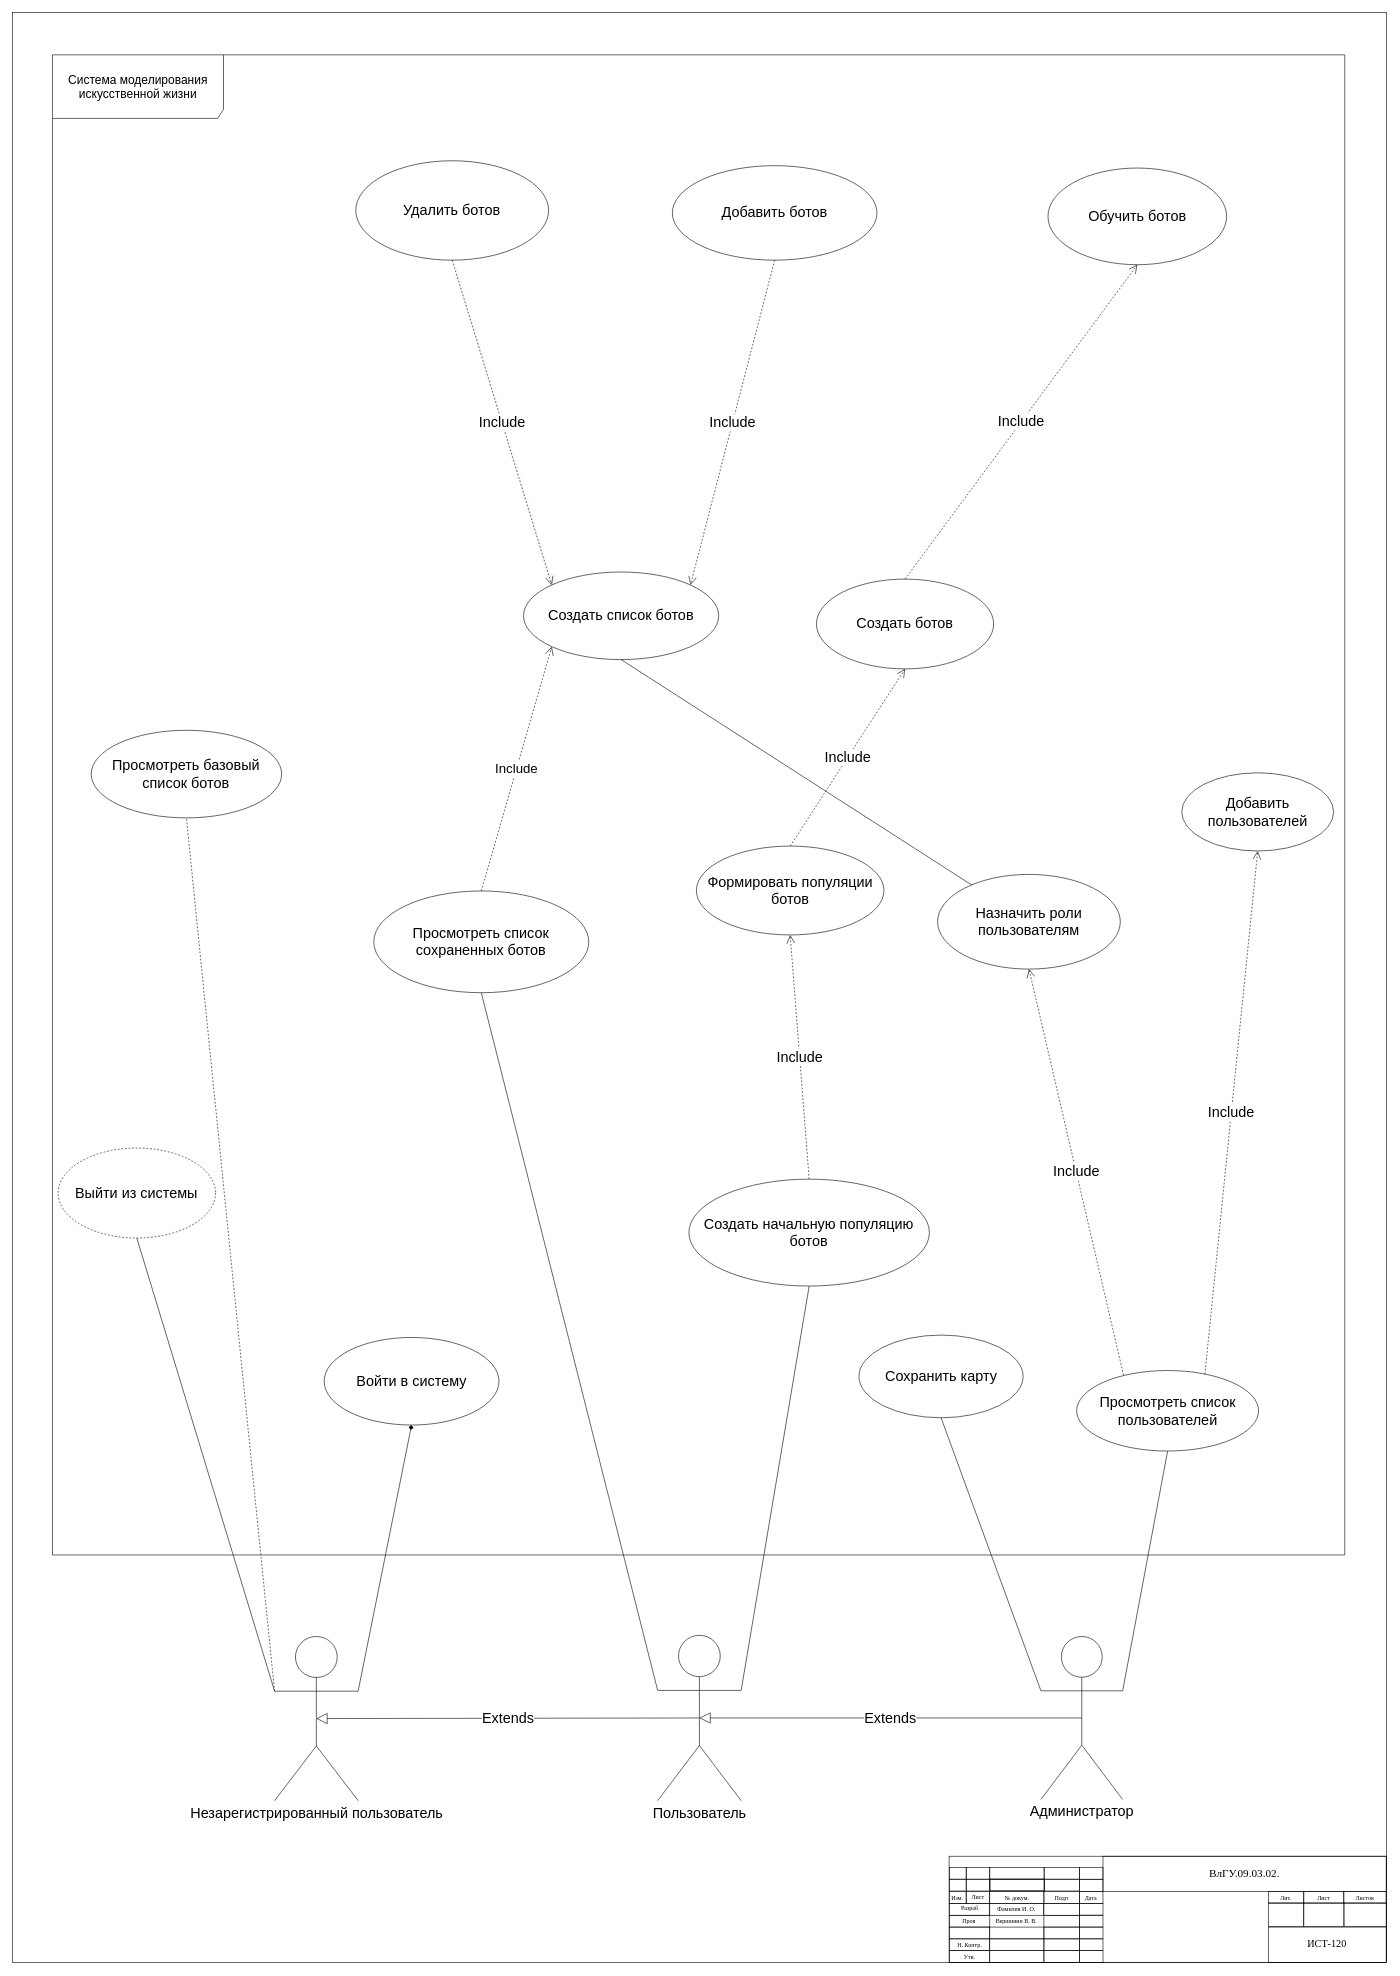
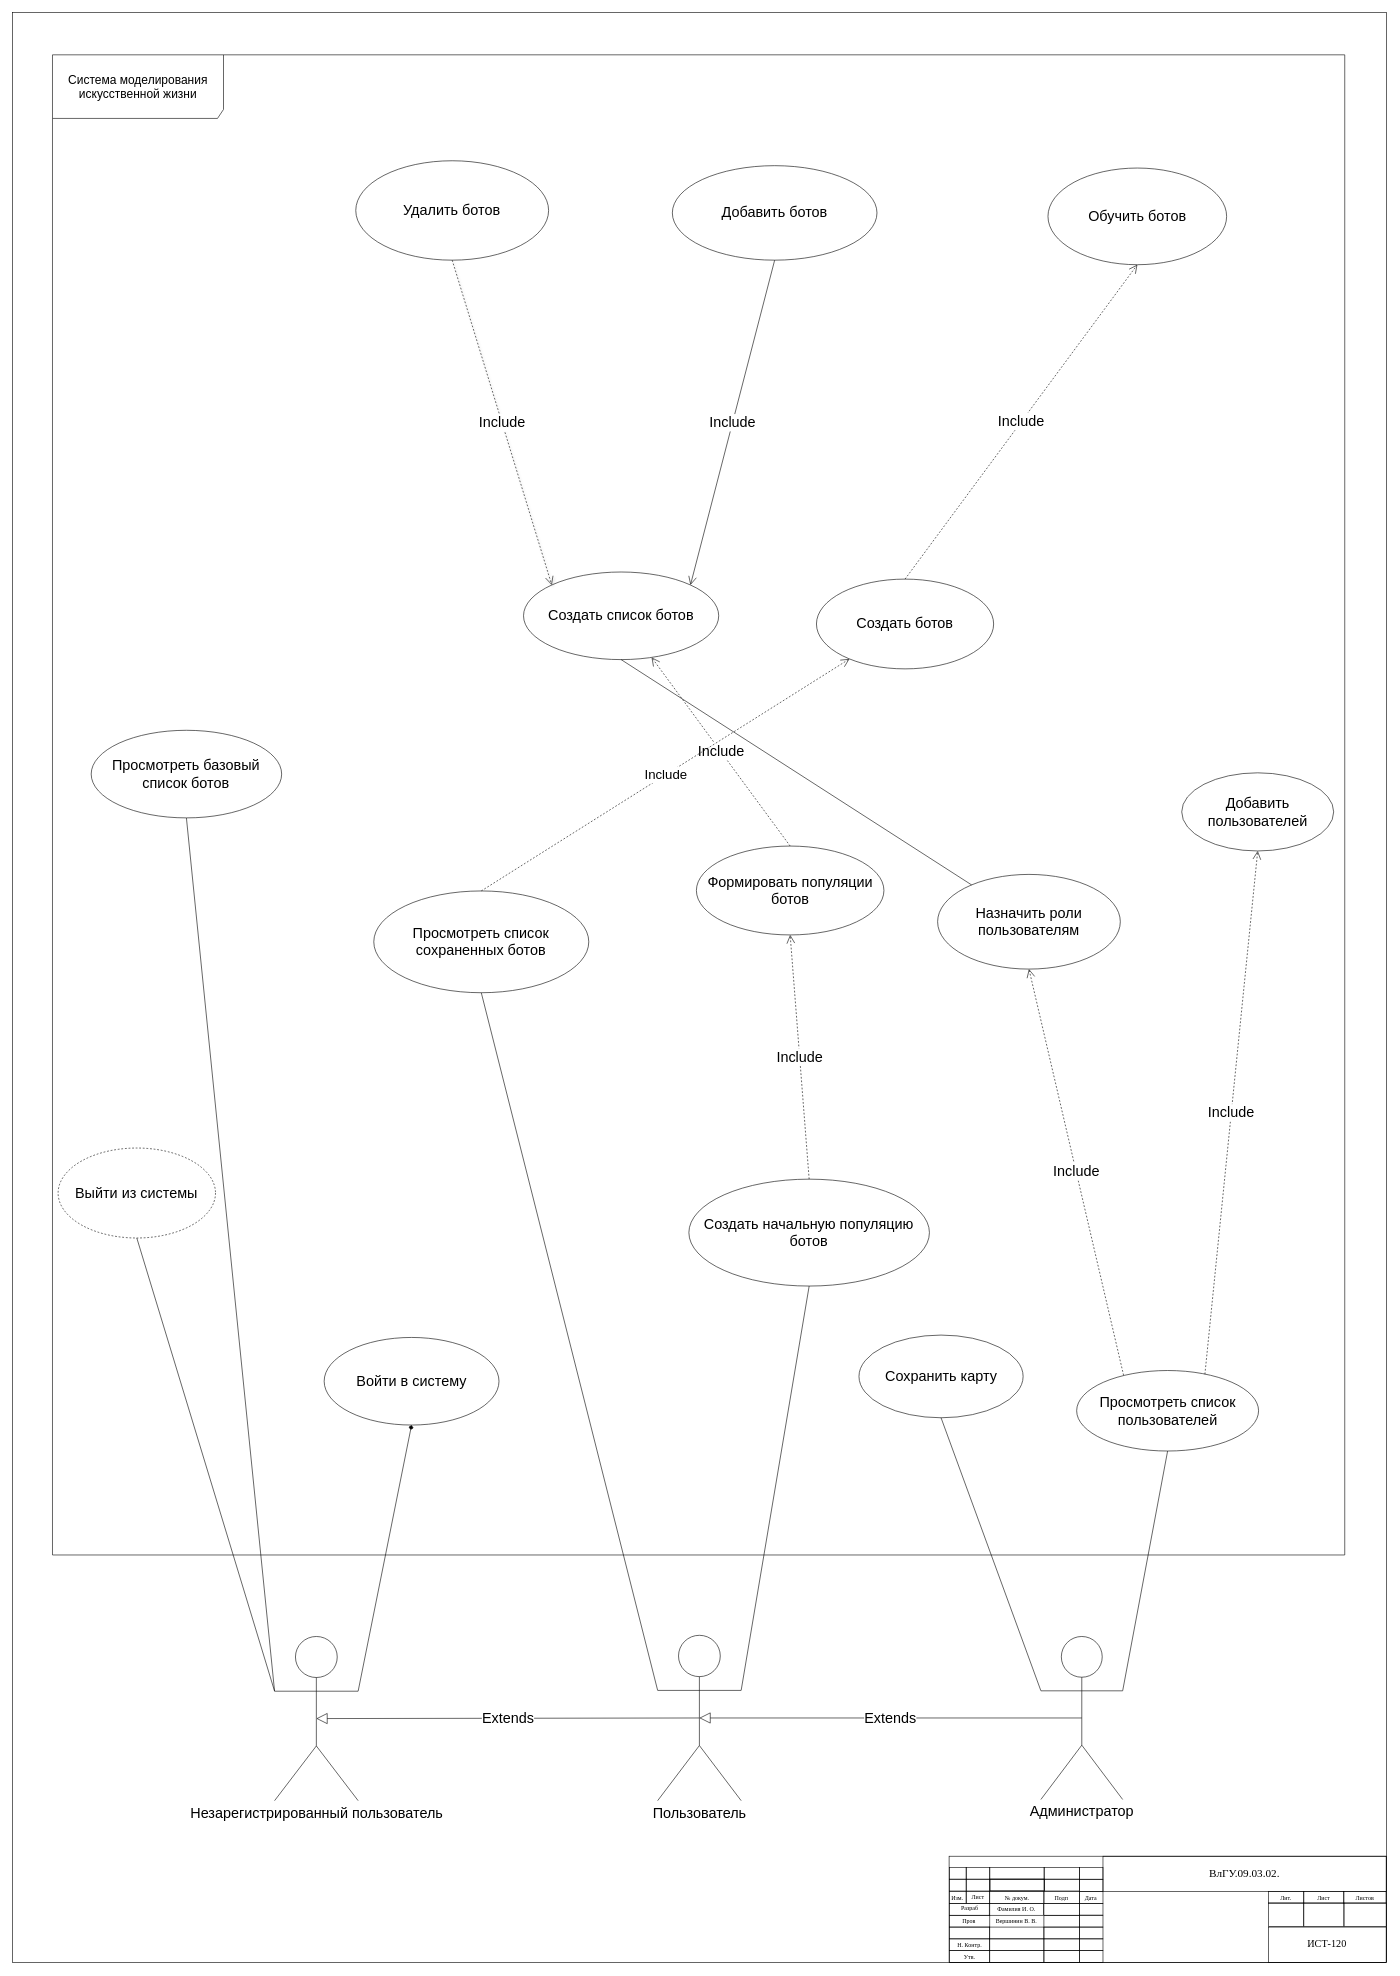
edge "Добавить ботов" -> "Создать список ботов": style dashed -> solid
edge "Формировать популяции ботов" -> "Создать ботов": now "Формировать популяции ботов" -> "Создать список ботов"
edge "Просмотреть список сохраненных ботов" -> "Создать список ботов": now "Просмотреть список сохраненных ботов" -> "Создать ботов"
edge "Просмотреть базовый список ботов" -- "Незарегистрированный пользователь": style dashed -> solid
